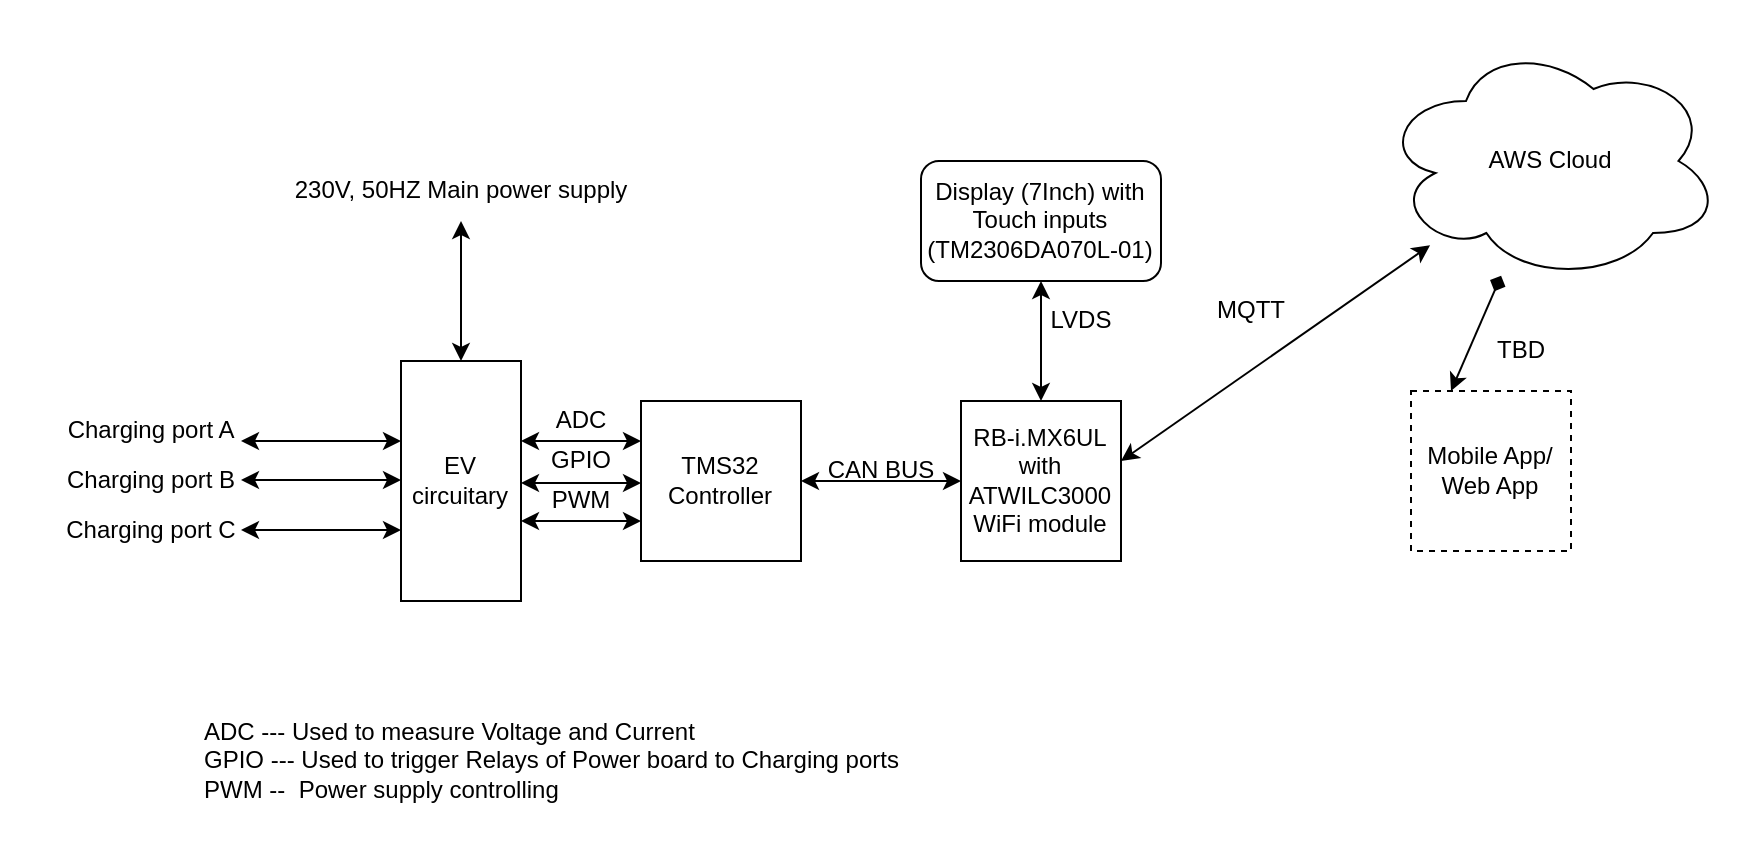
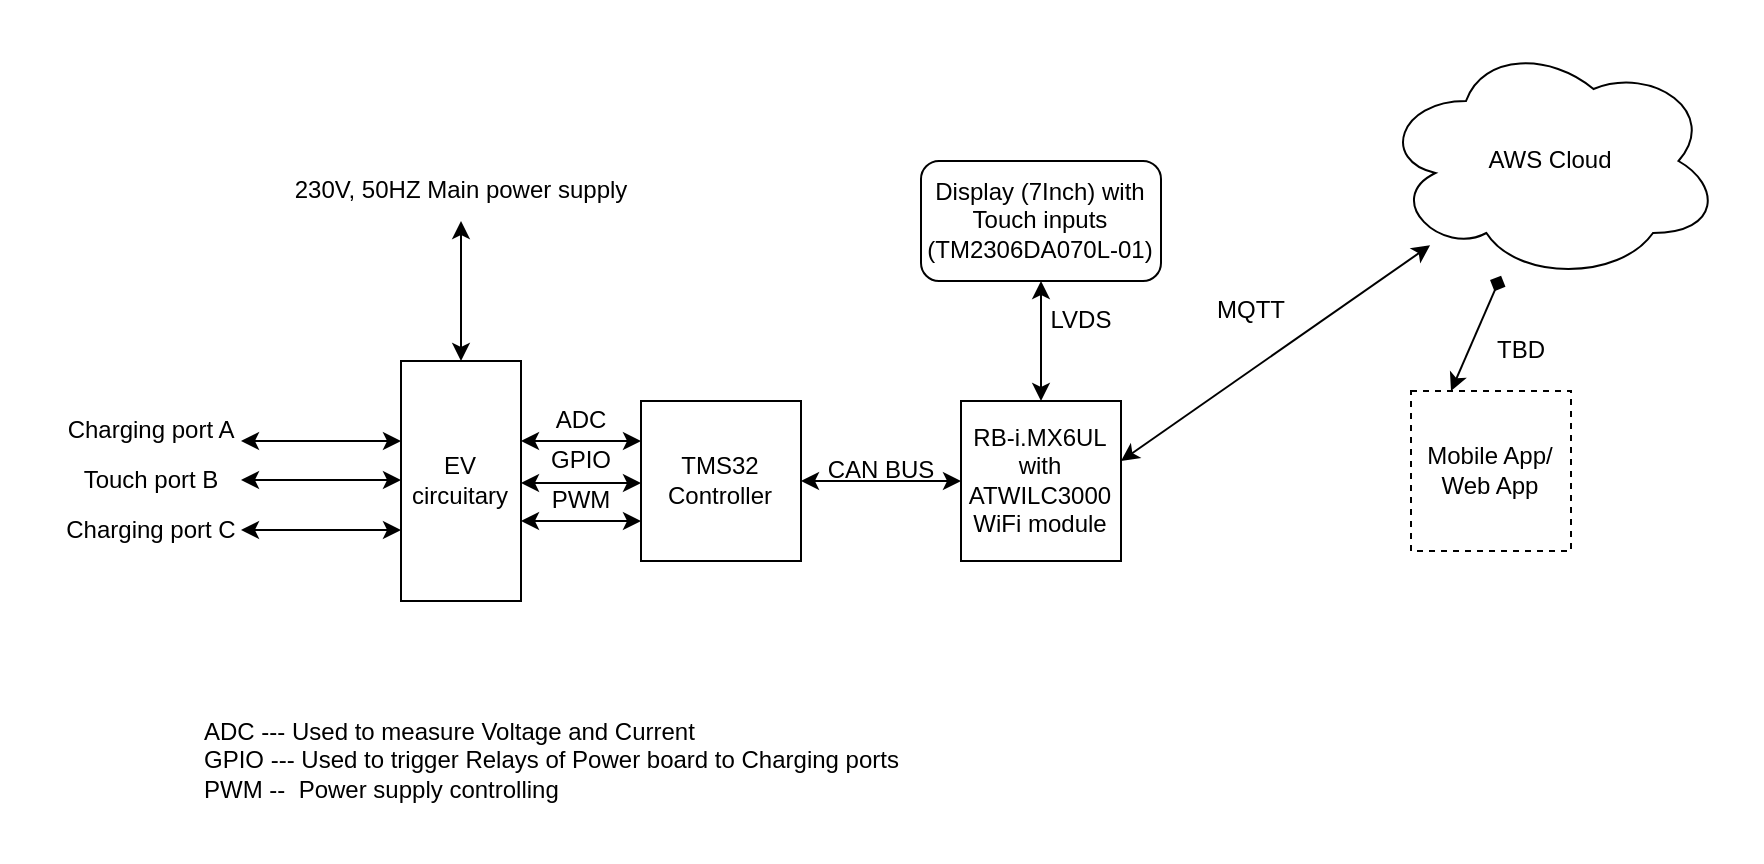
node "Charging port B": label "Charging port B" -> "Touch port B"
